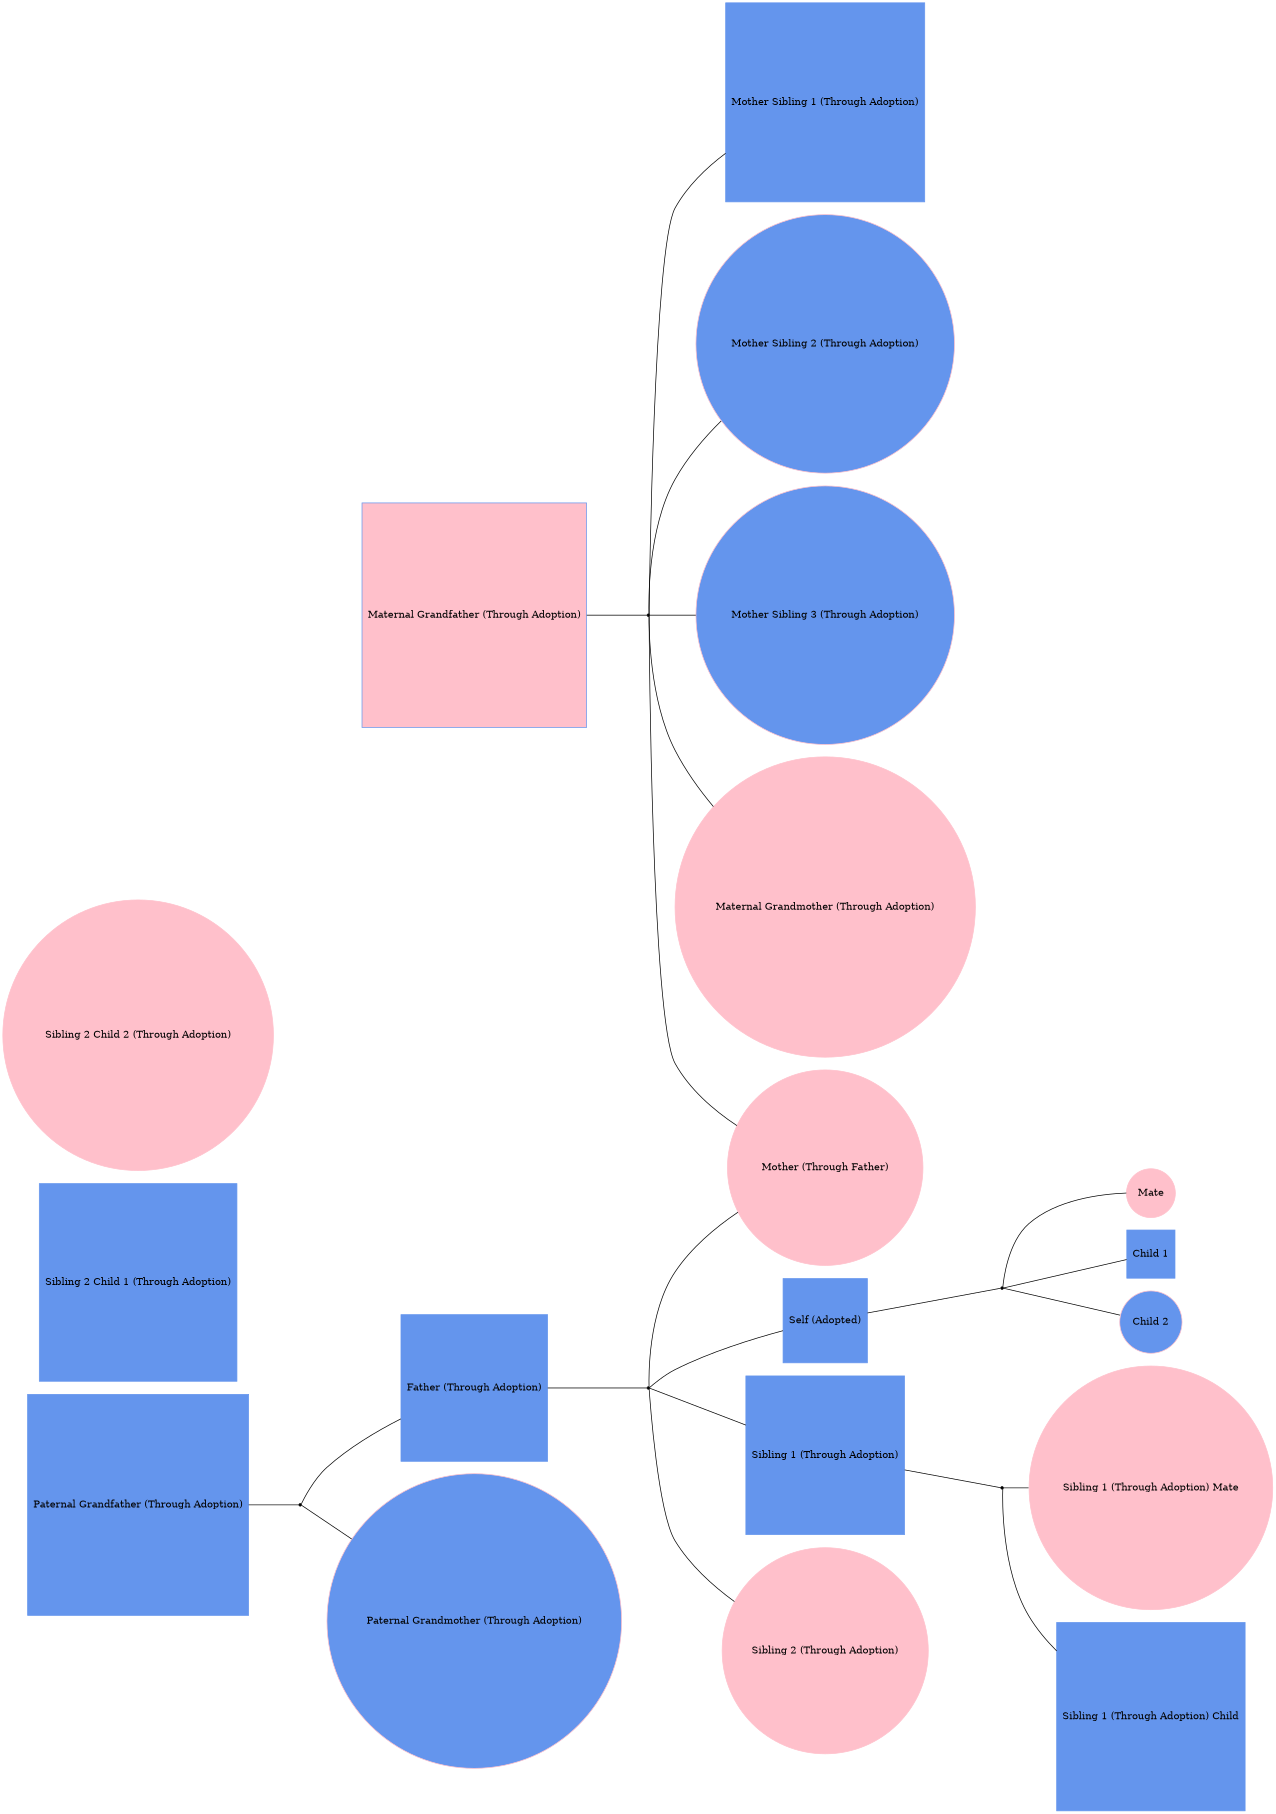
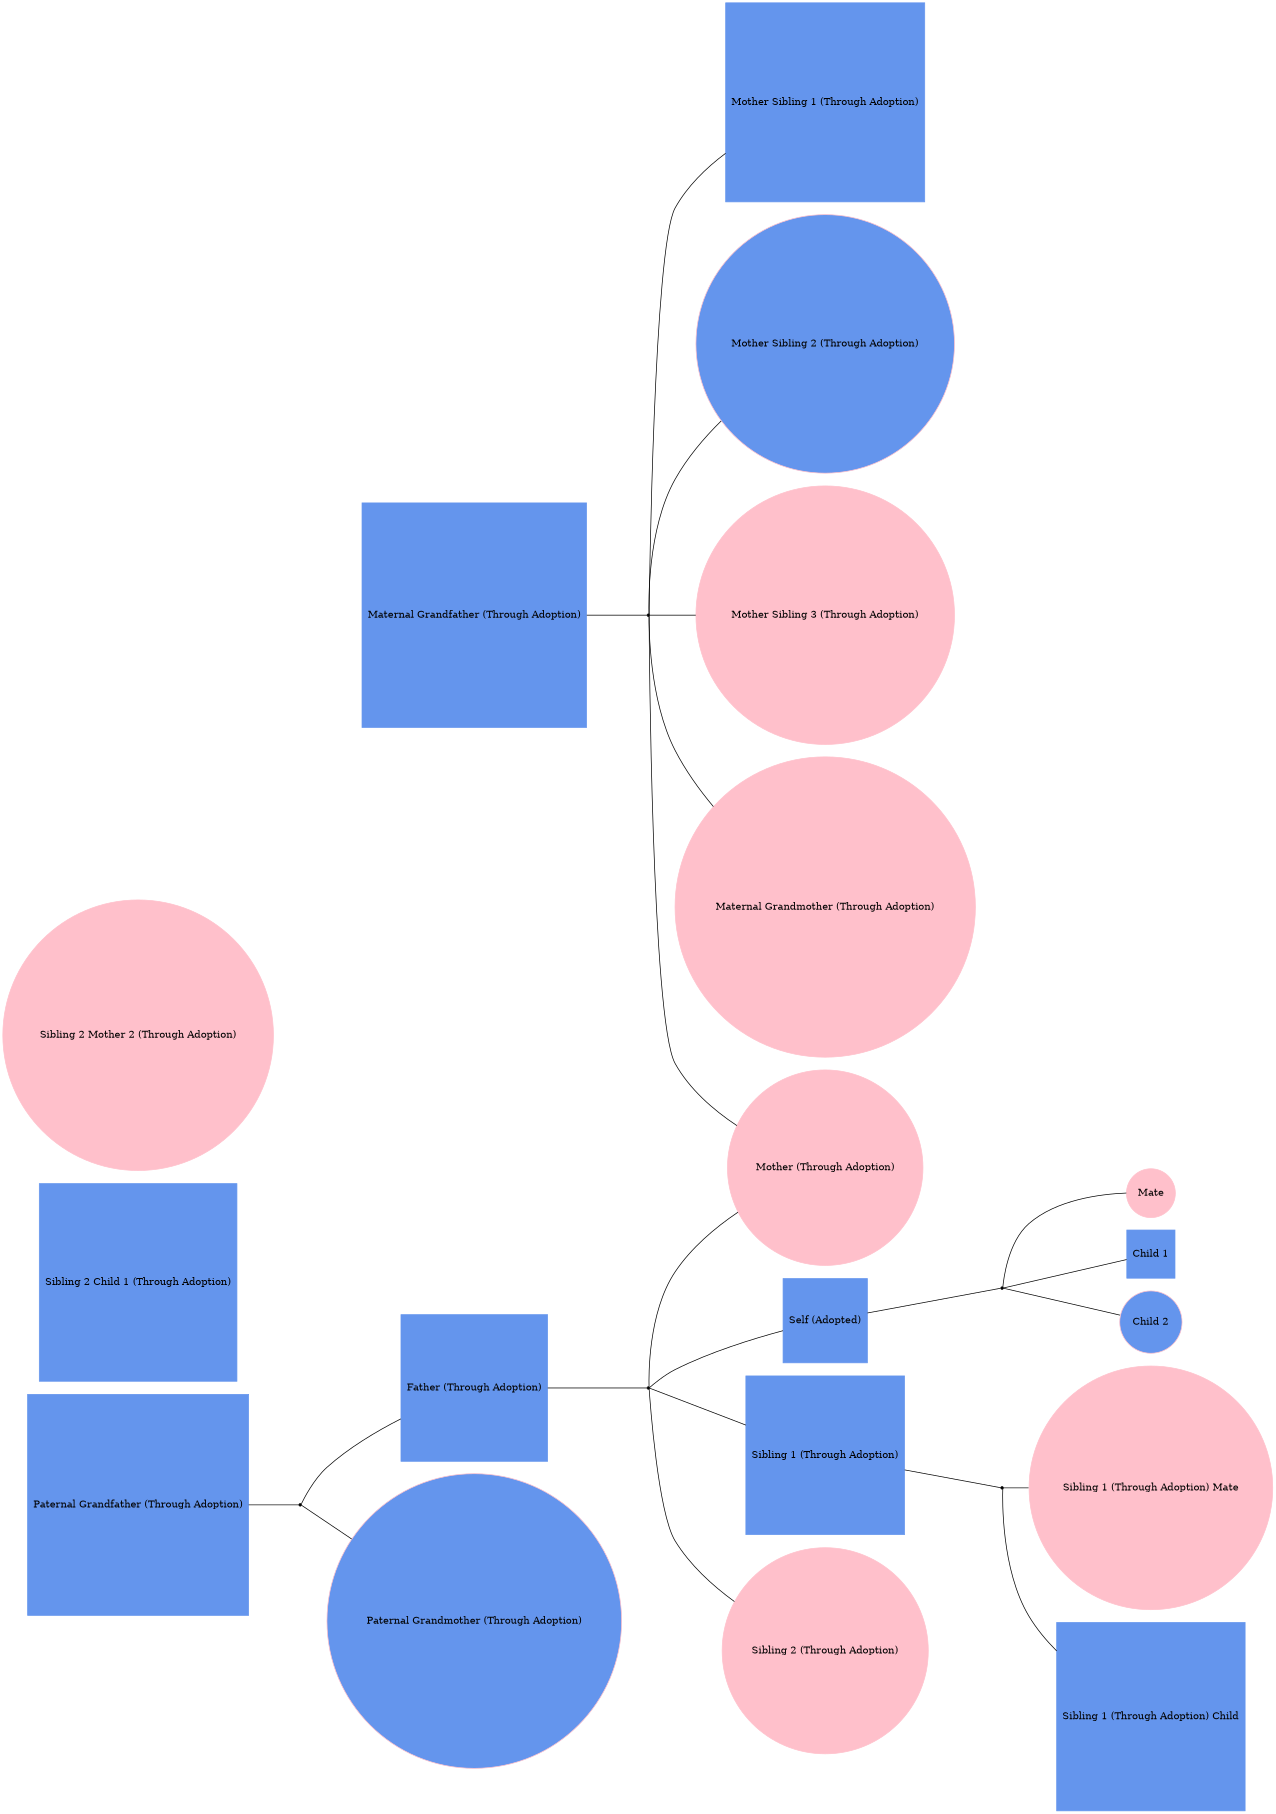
node "Maternal Grandfather (Through Adoption)": fillcolor pink -> cornflowerblue
node "Mother Sibling 3 (Through Adoption)": fillcolor cornflowerblue -> pink
node "Sibling 2 Child 2 (Through Adoption)": label "Sibling 2 Child 2 (Through Adoption)" -> "Sibling 2 Mother 2 (Through Adoption)"
node "Mother (Through Father)": label "Mother (Through Father)" -> "Mother (Through Adoption)"
